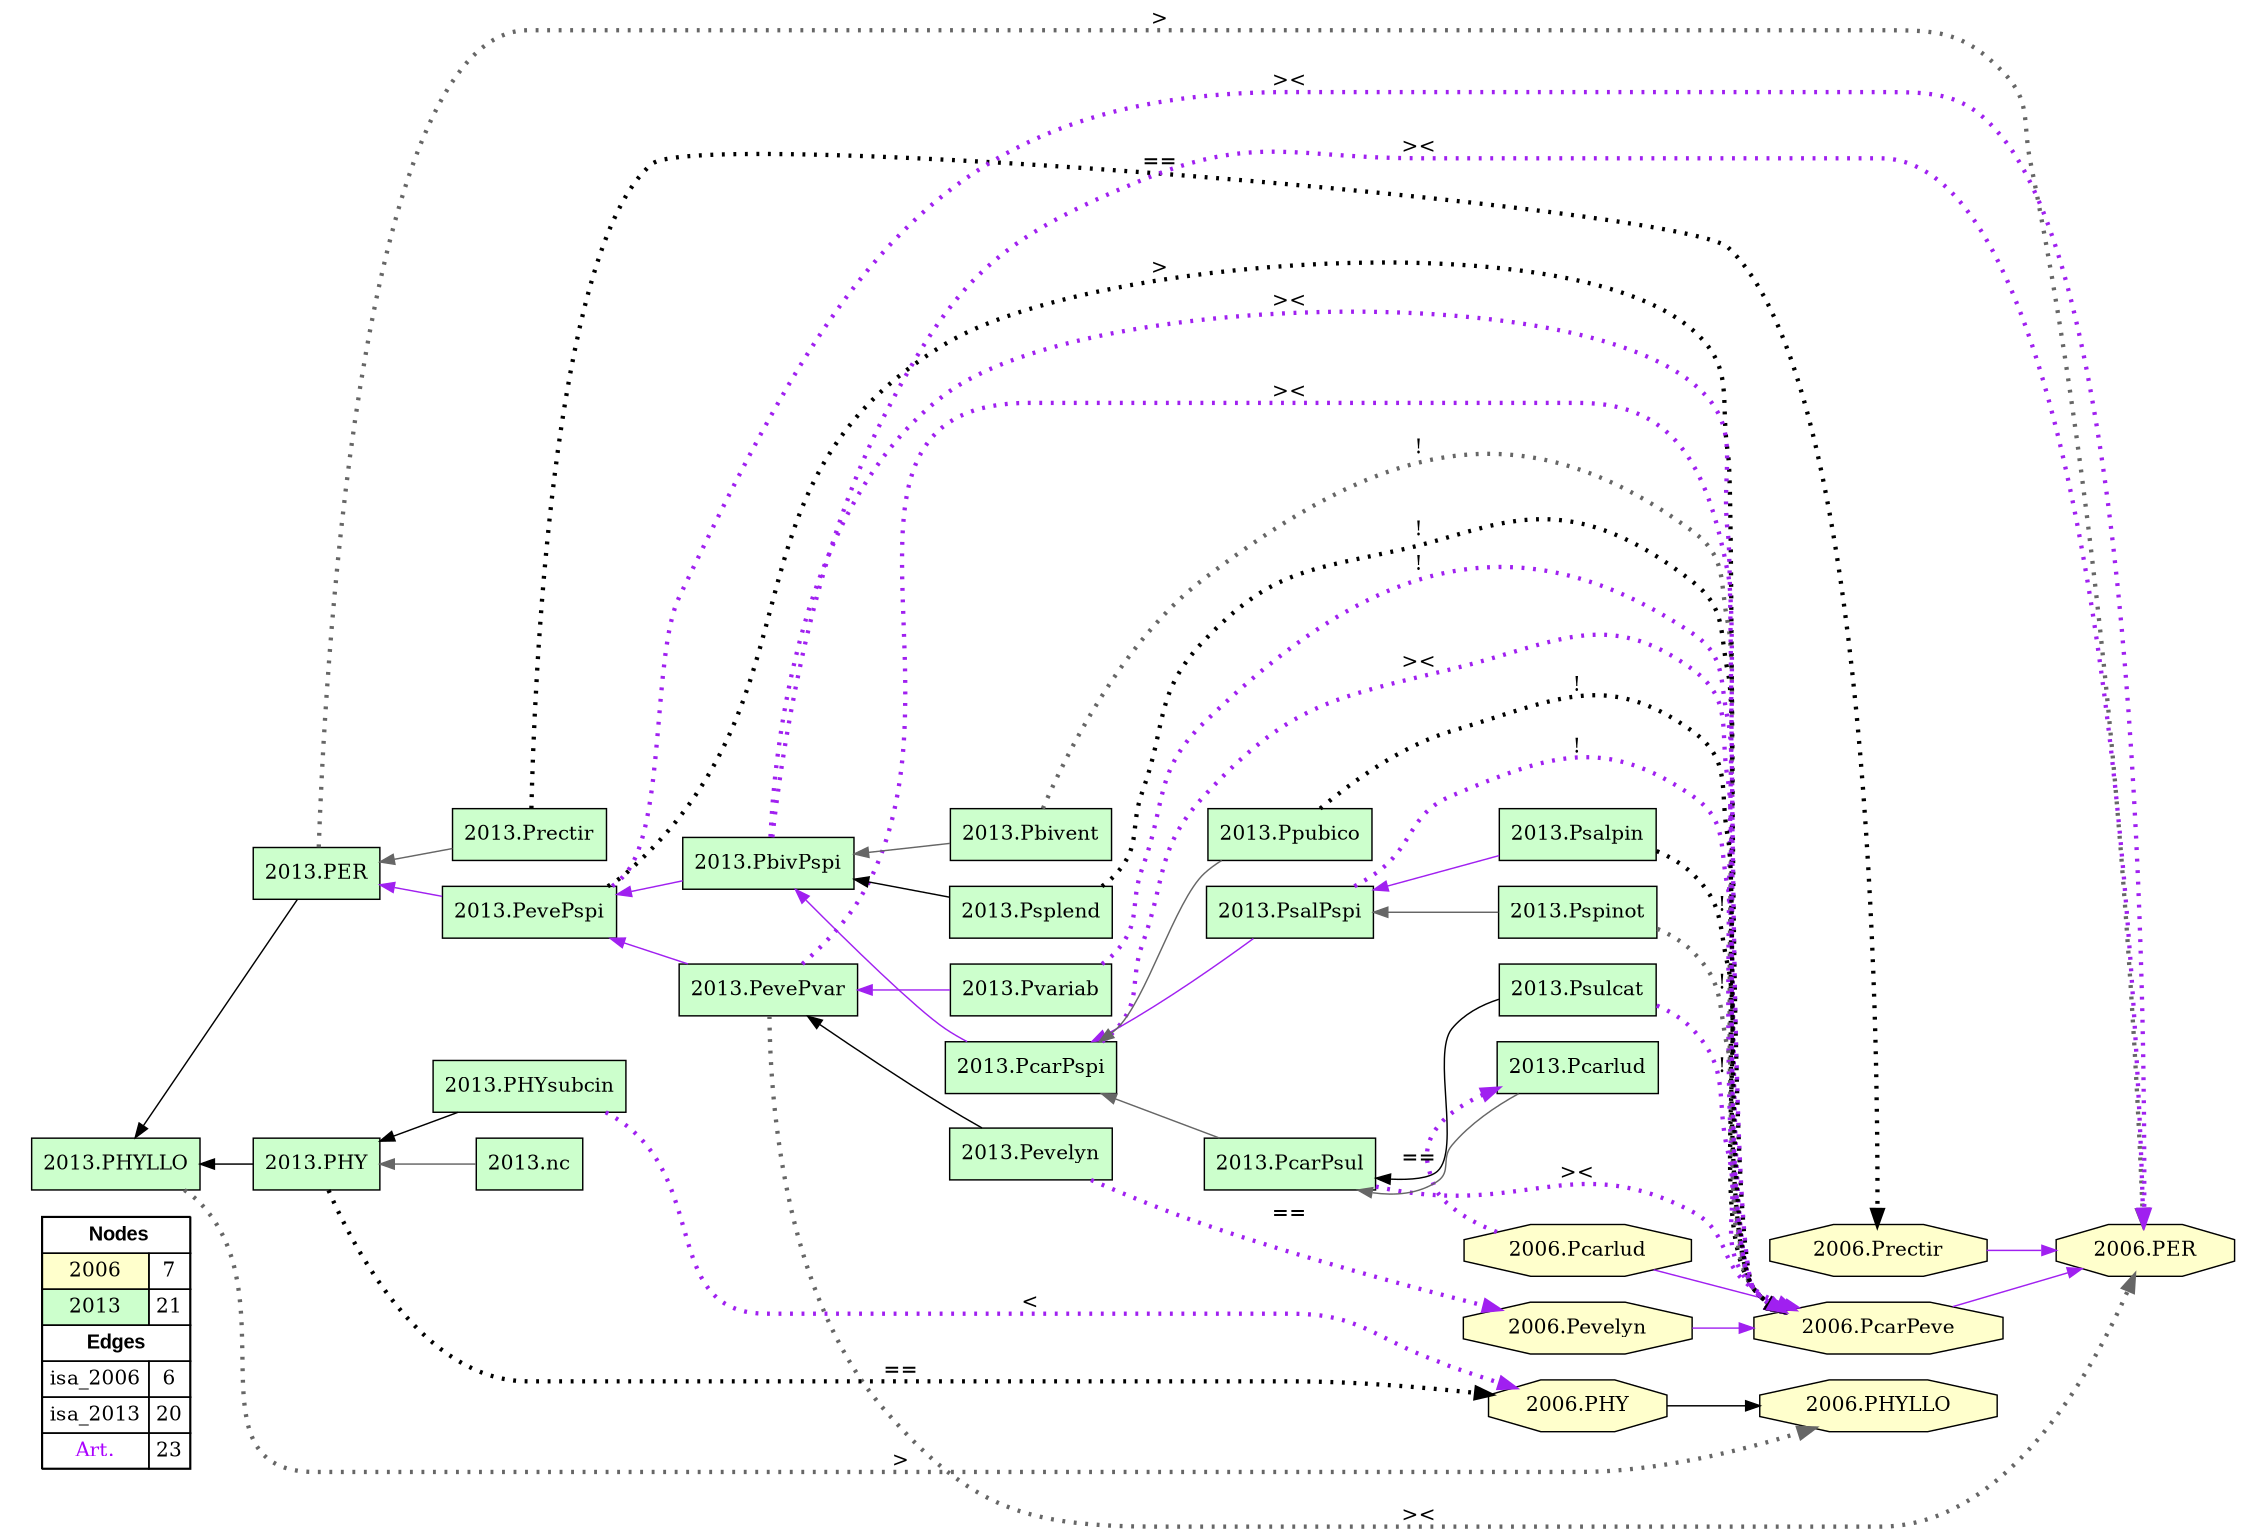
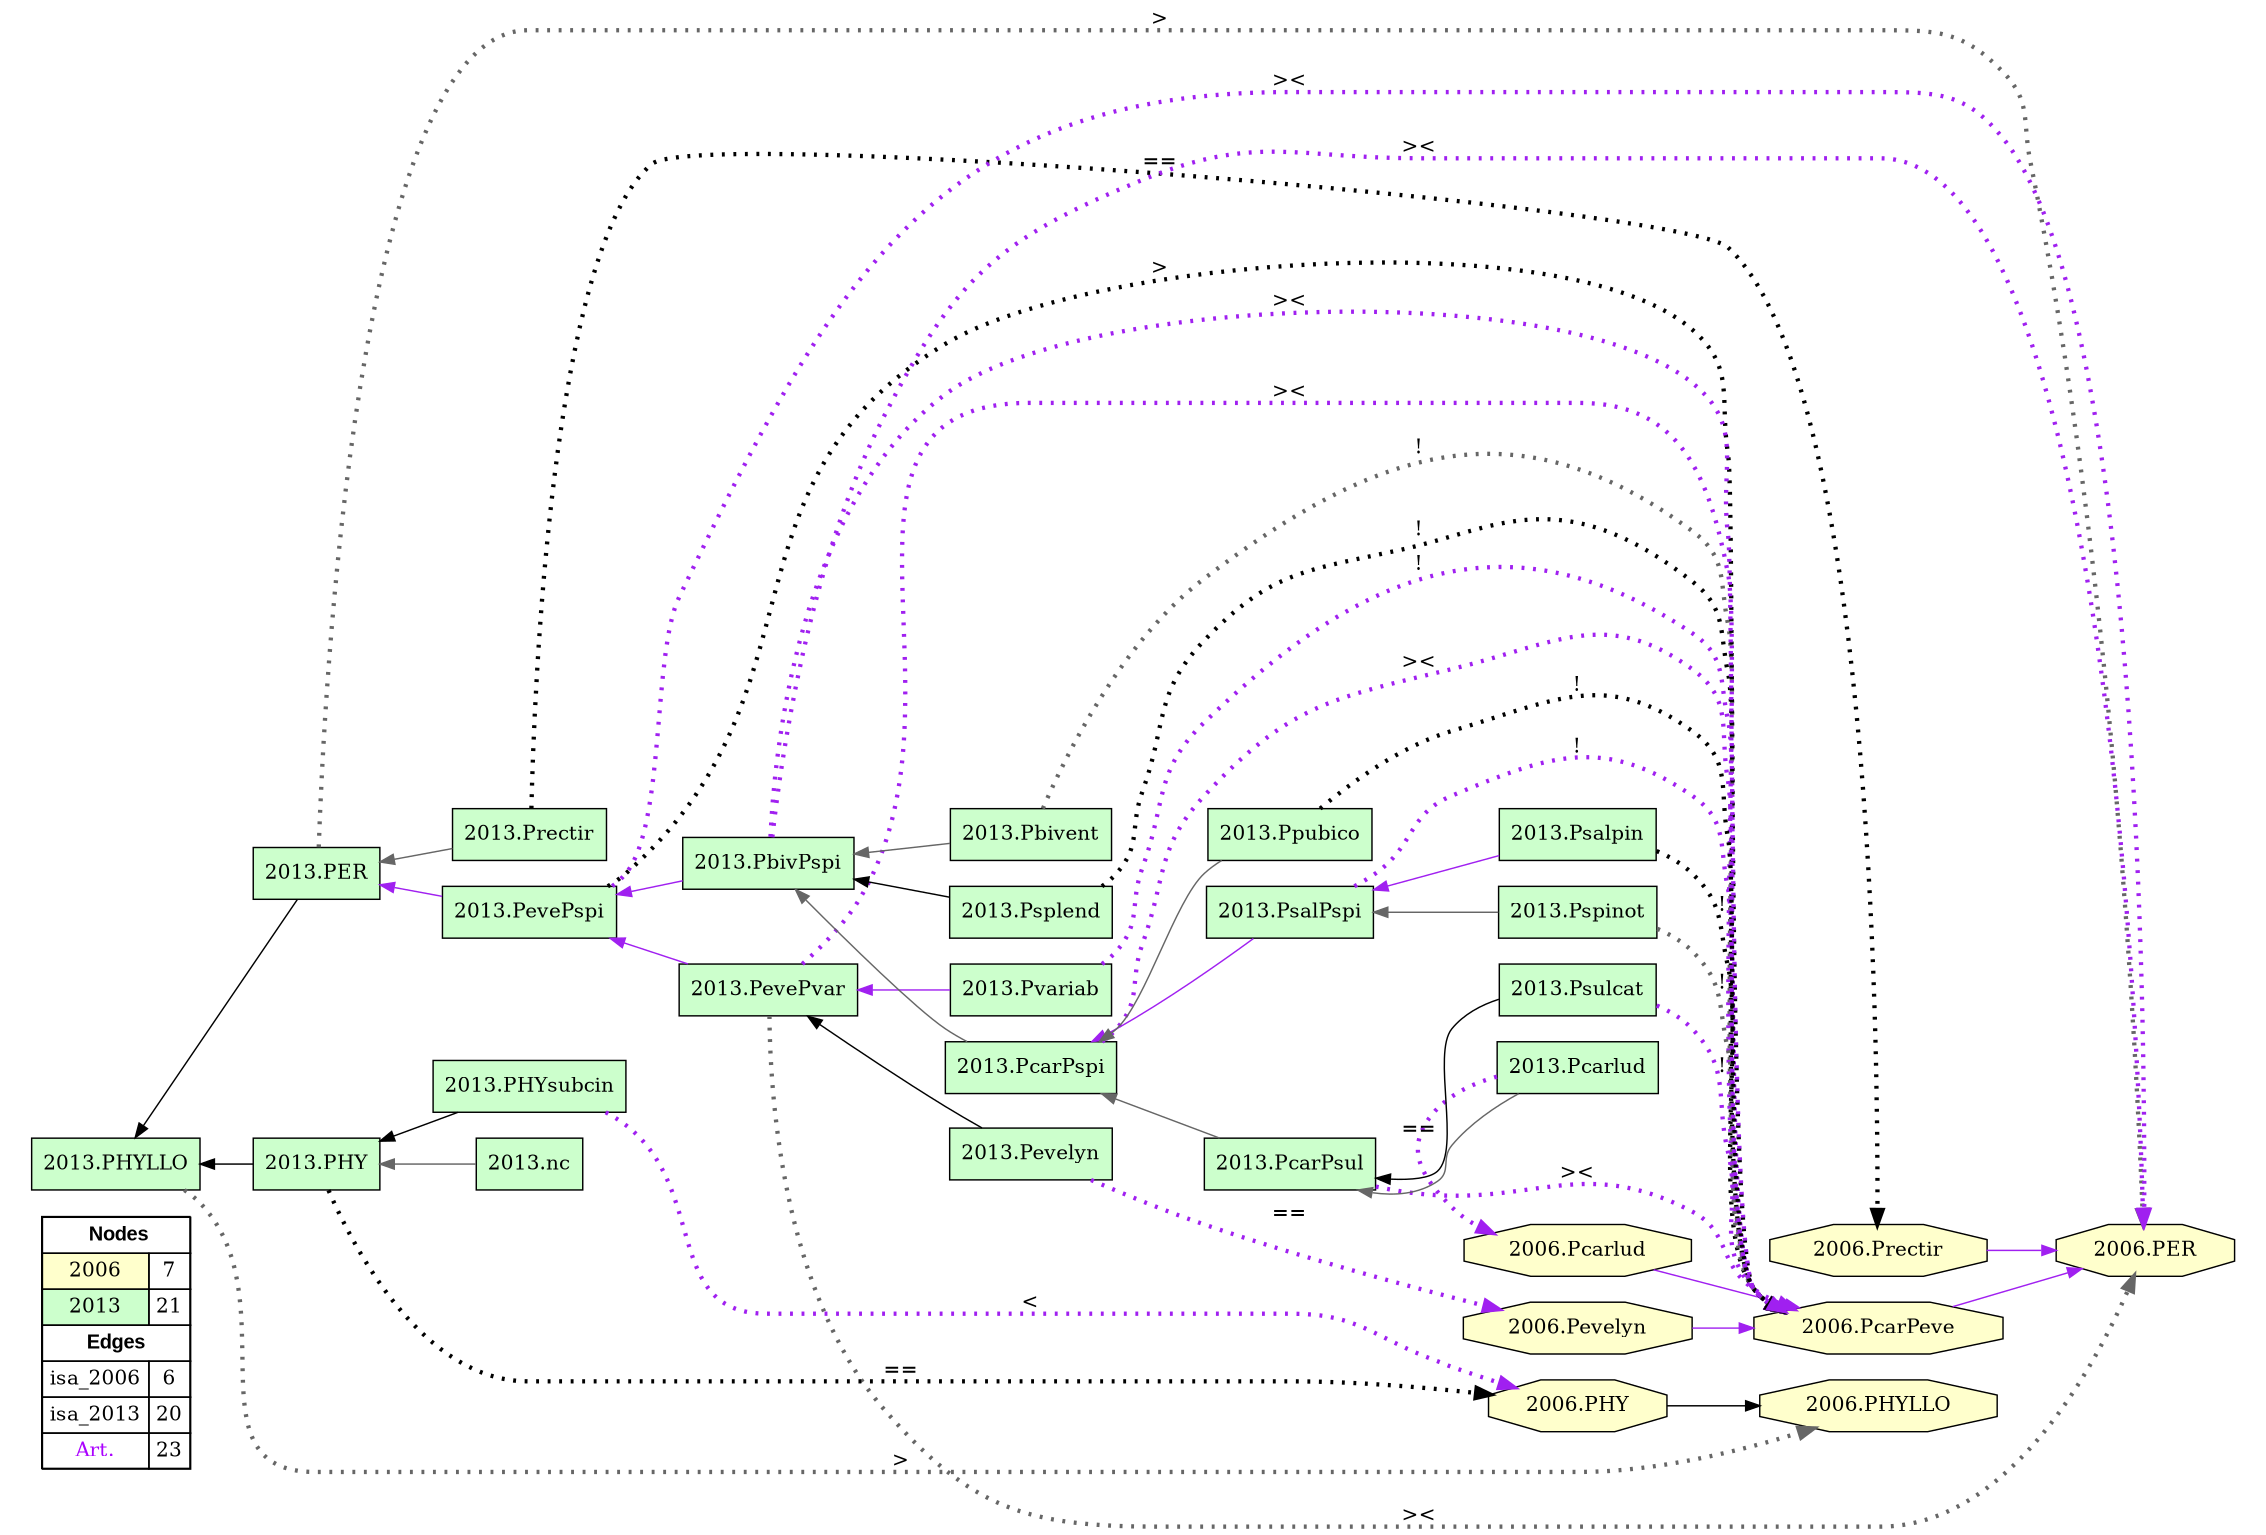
edge "2013.PcarPspi" -> "2013.PbivPspi": color purple -> gray40
edge "2006.Pcarlud" -> "2013.Pcarlud": reversed
